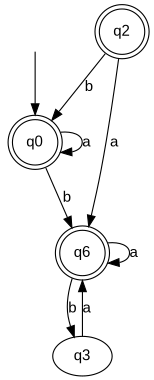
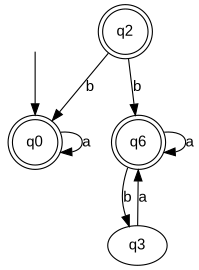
edge "q2" -> "q6": label "a" -> "b"
edge "q0" -> "q6": removed, label "b"
